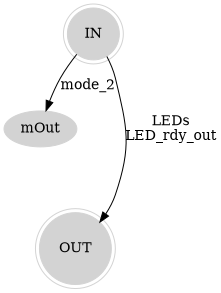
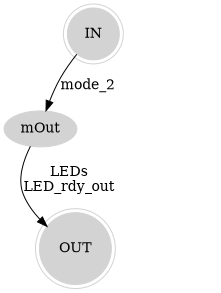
edge "IN" -> "OUT": now "mOut" -> "OUT"
